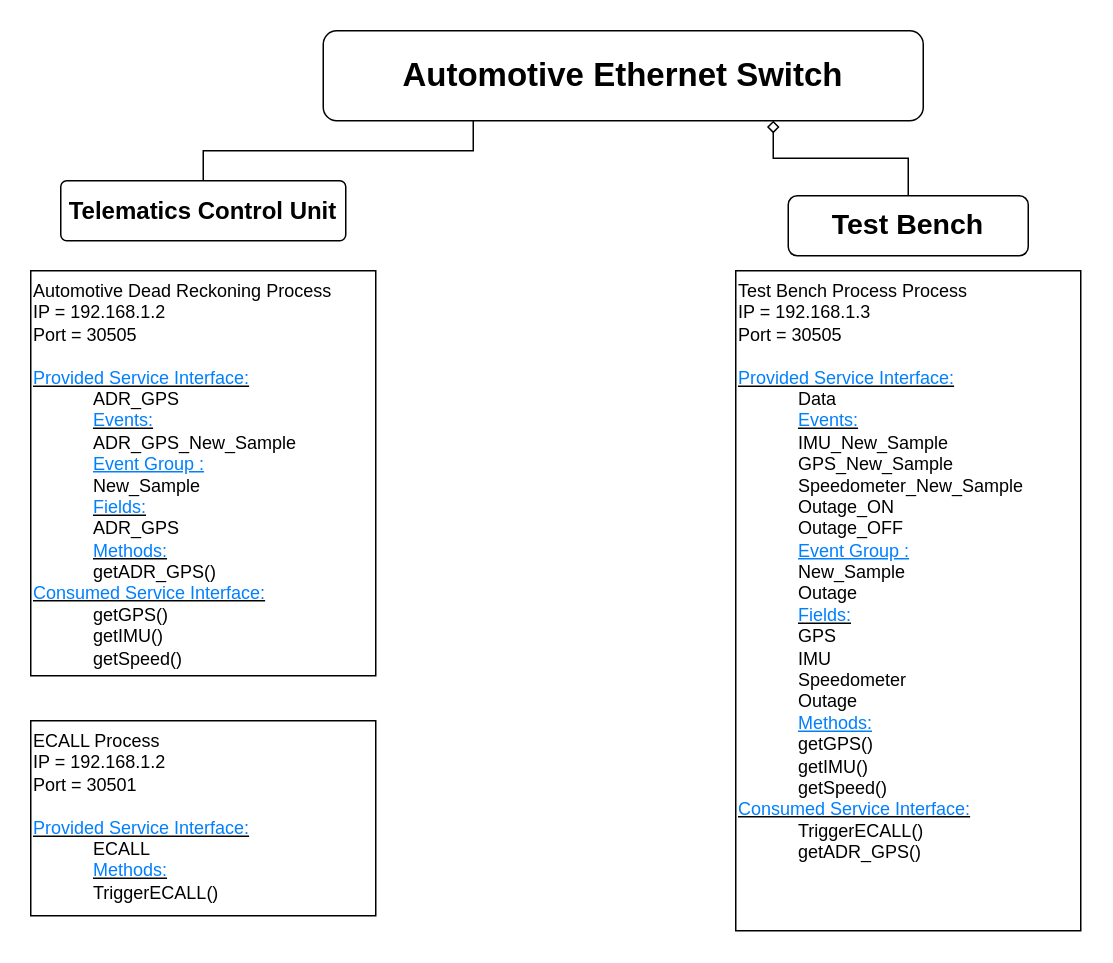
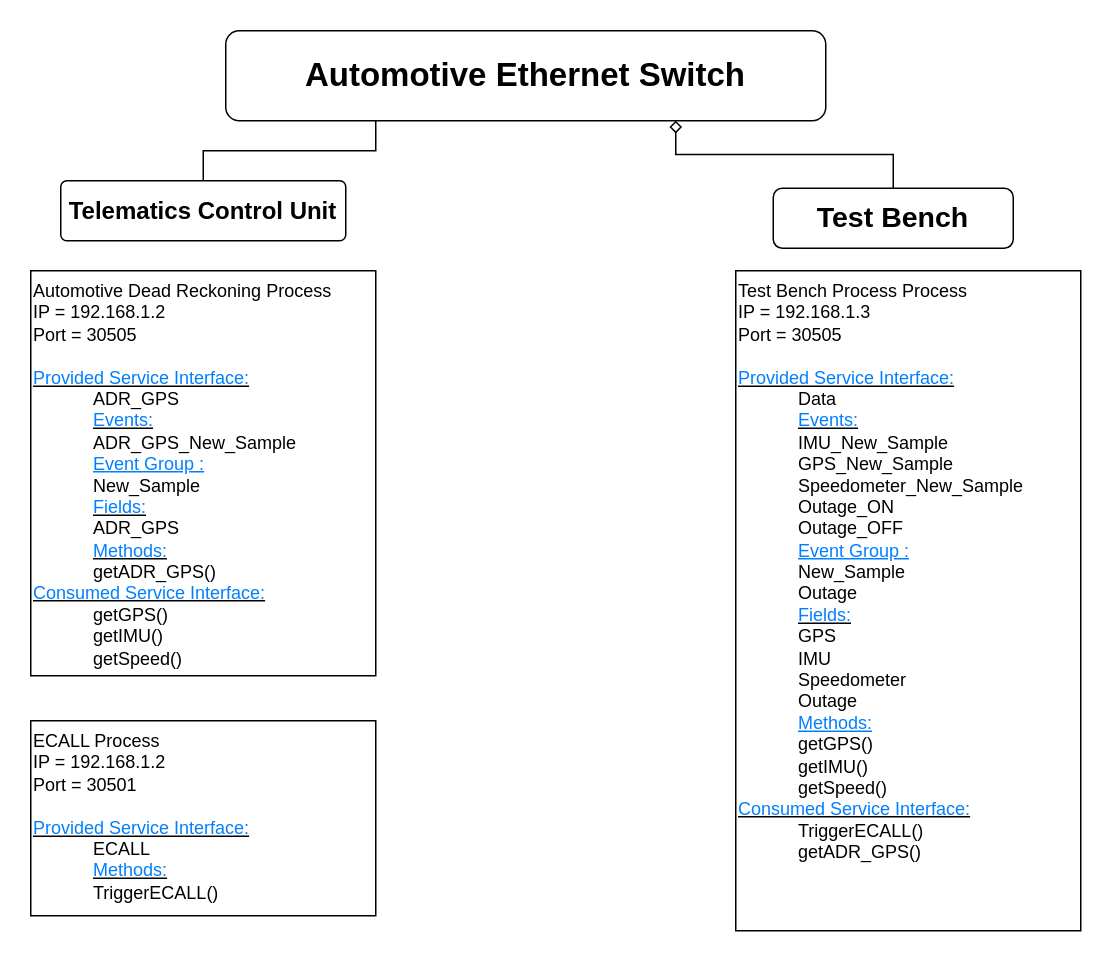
node "Automotive Ethernet Switch": moved (623, 76) -> (526, 76)
node "Test Bench": moved (908, 226) -> (893, 218)
